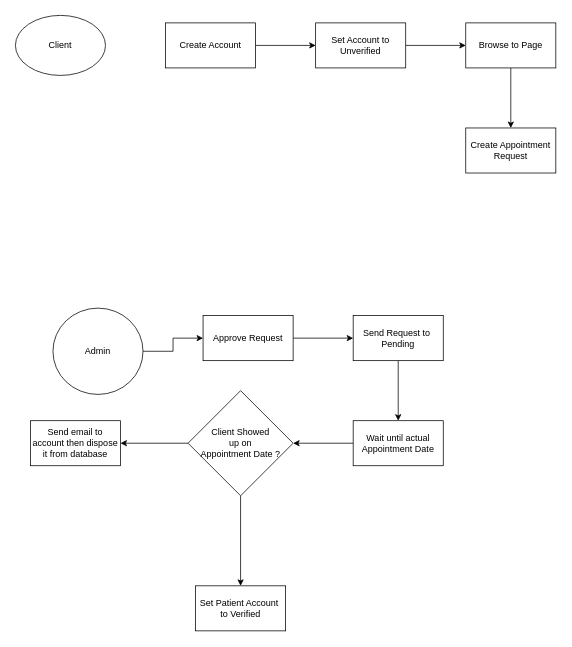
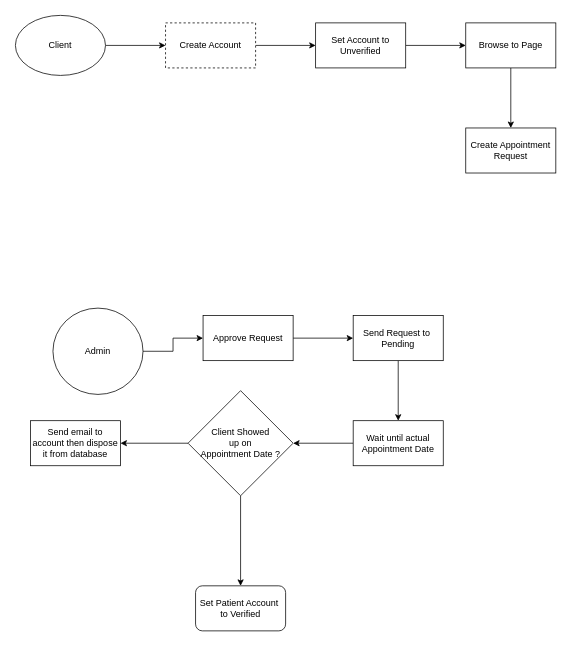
edge "Client" -> "Create Account": added
node "Create Account": style solid -> dashed
node "Set Patient Account to Verified": shape rectangle -> rounded rectangle
